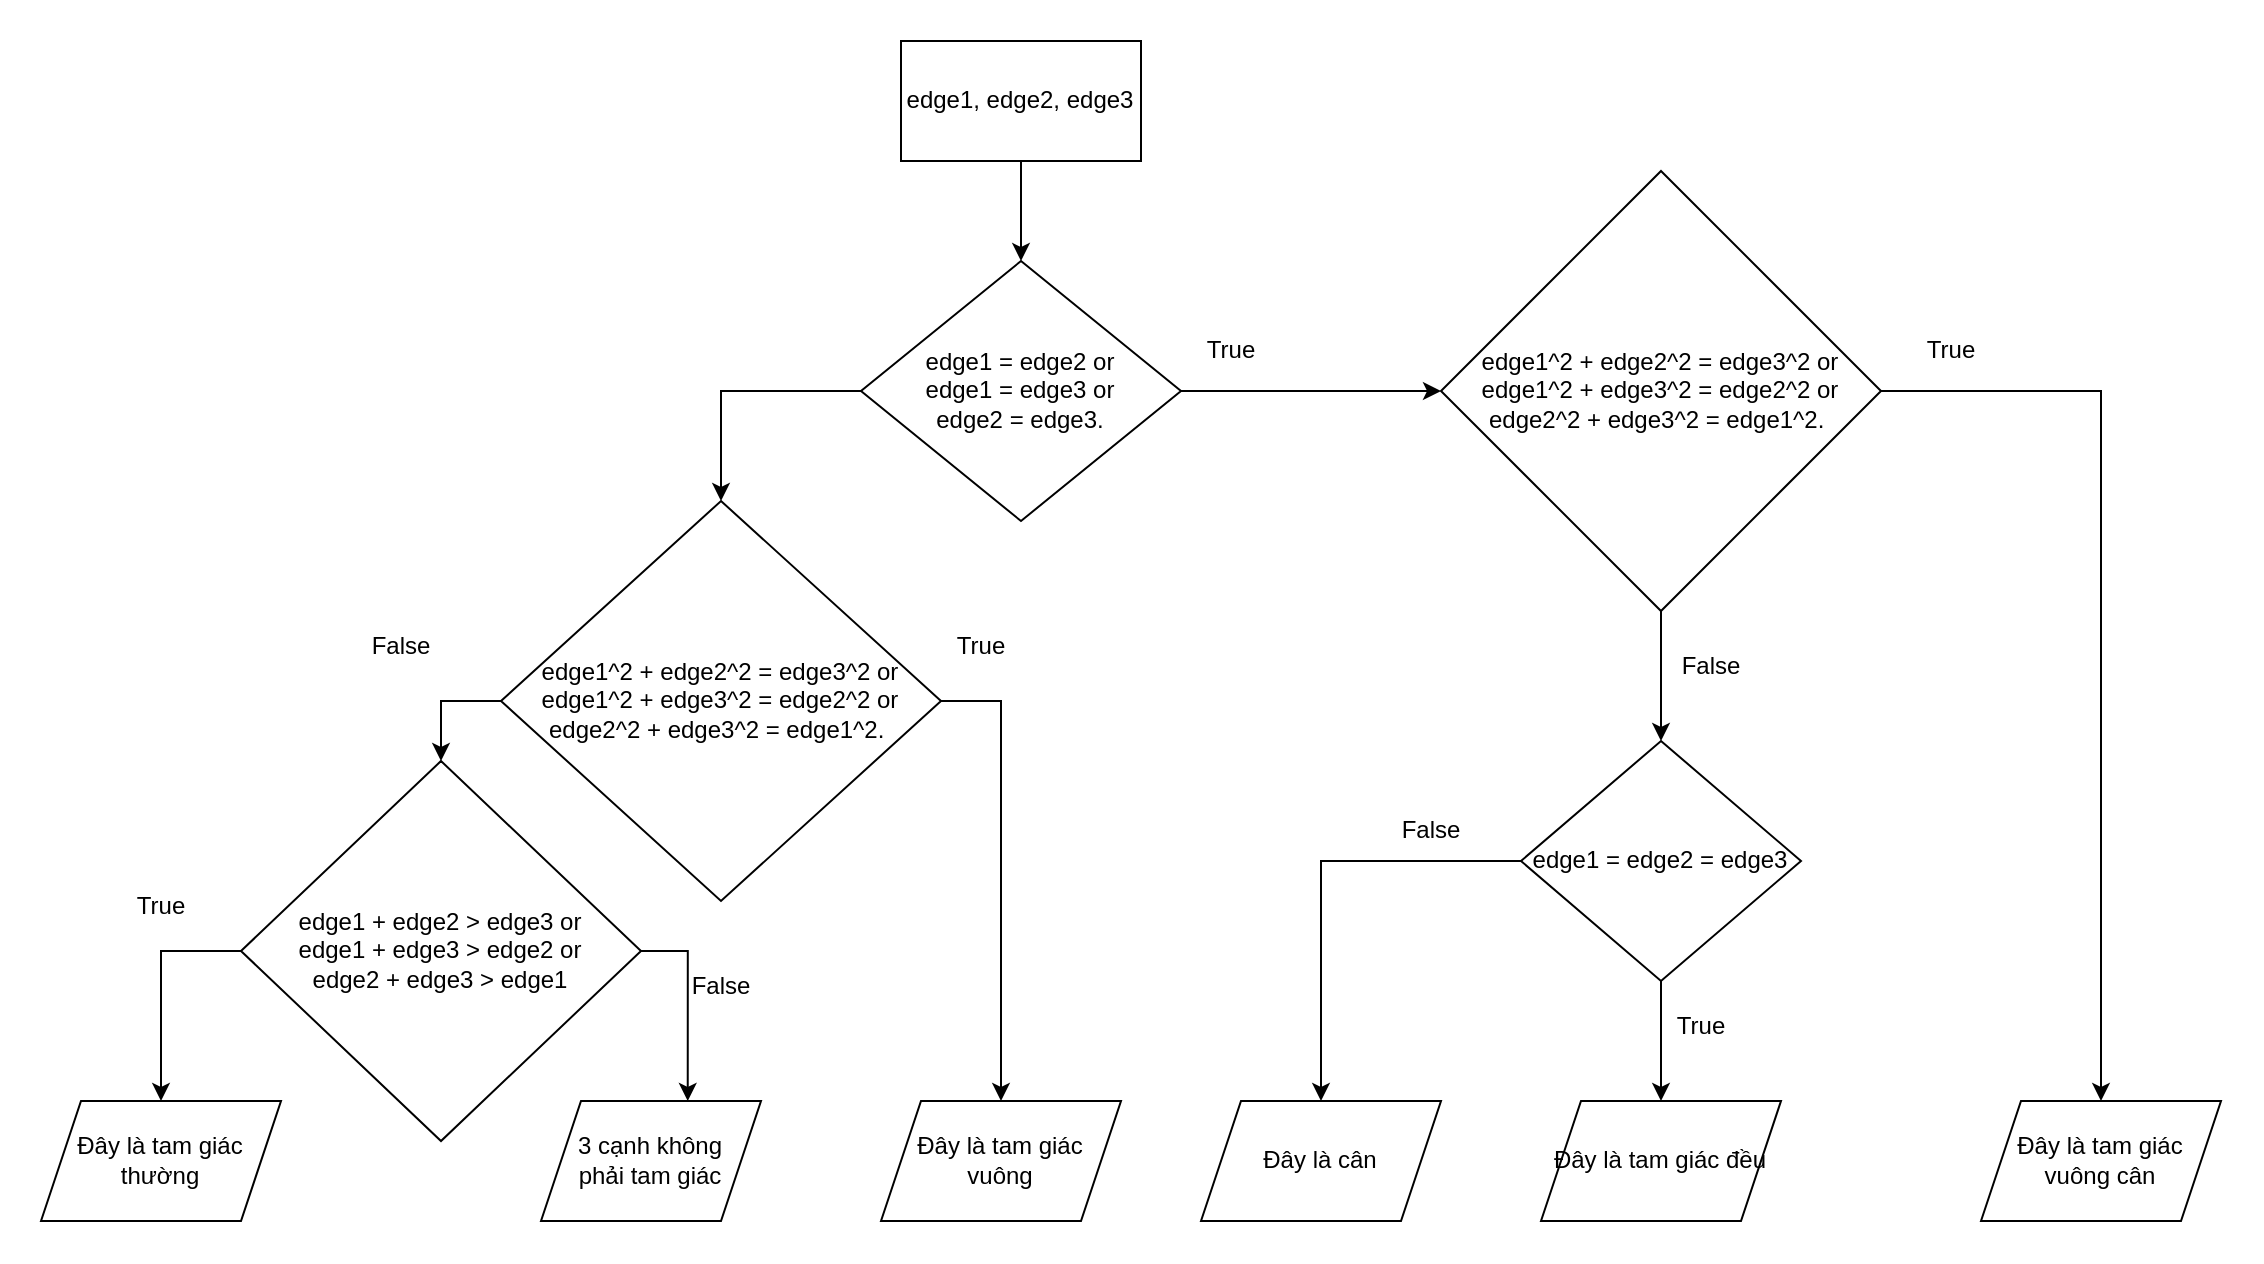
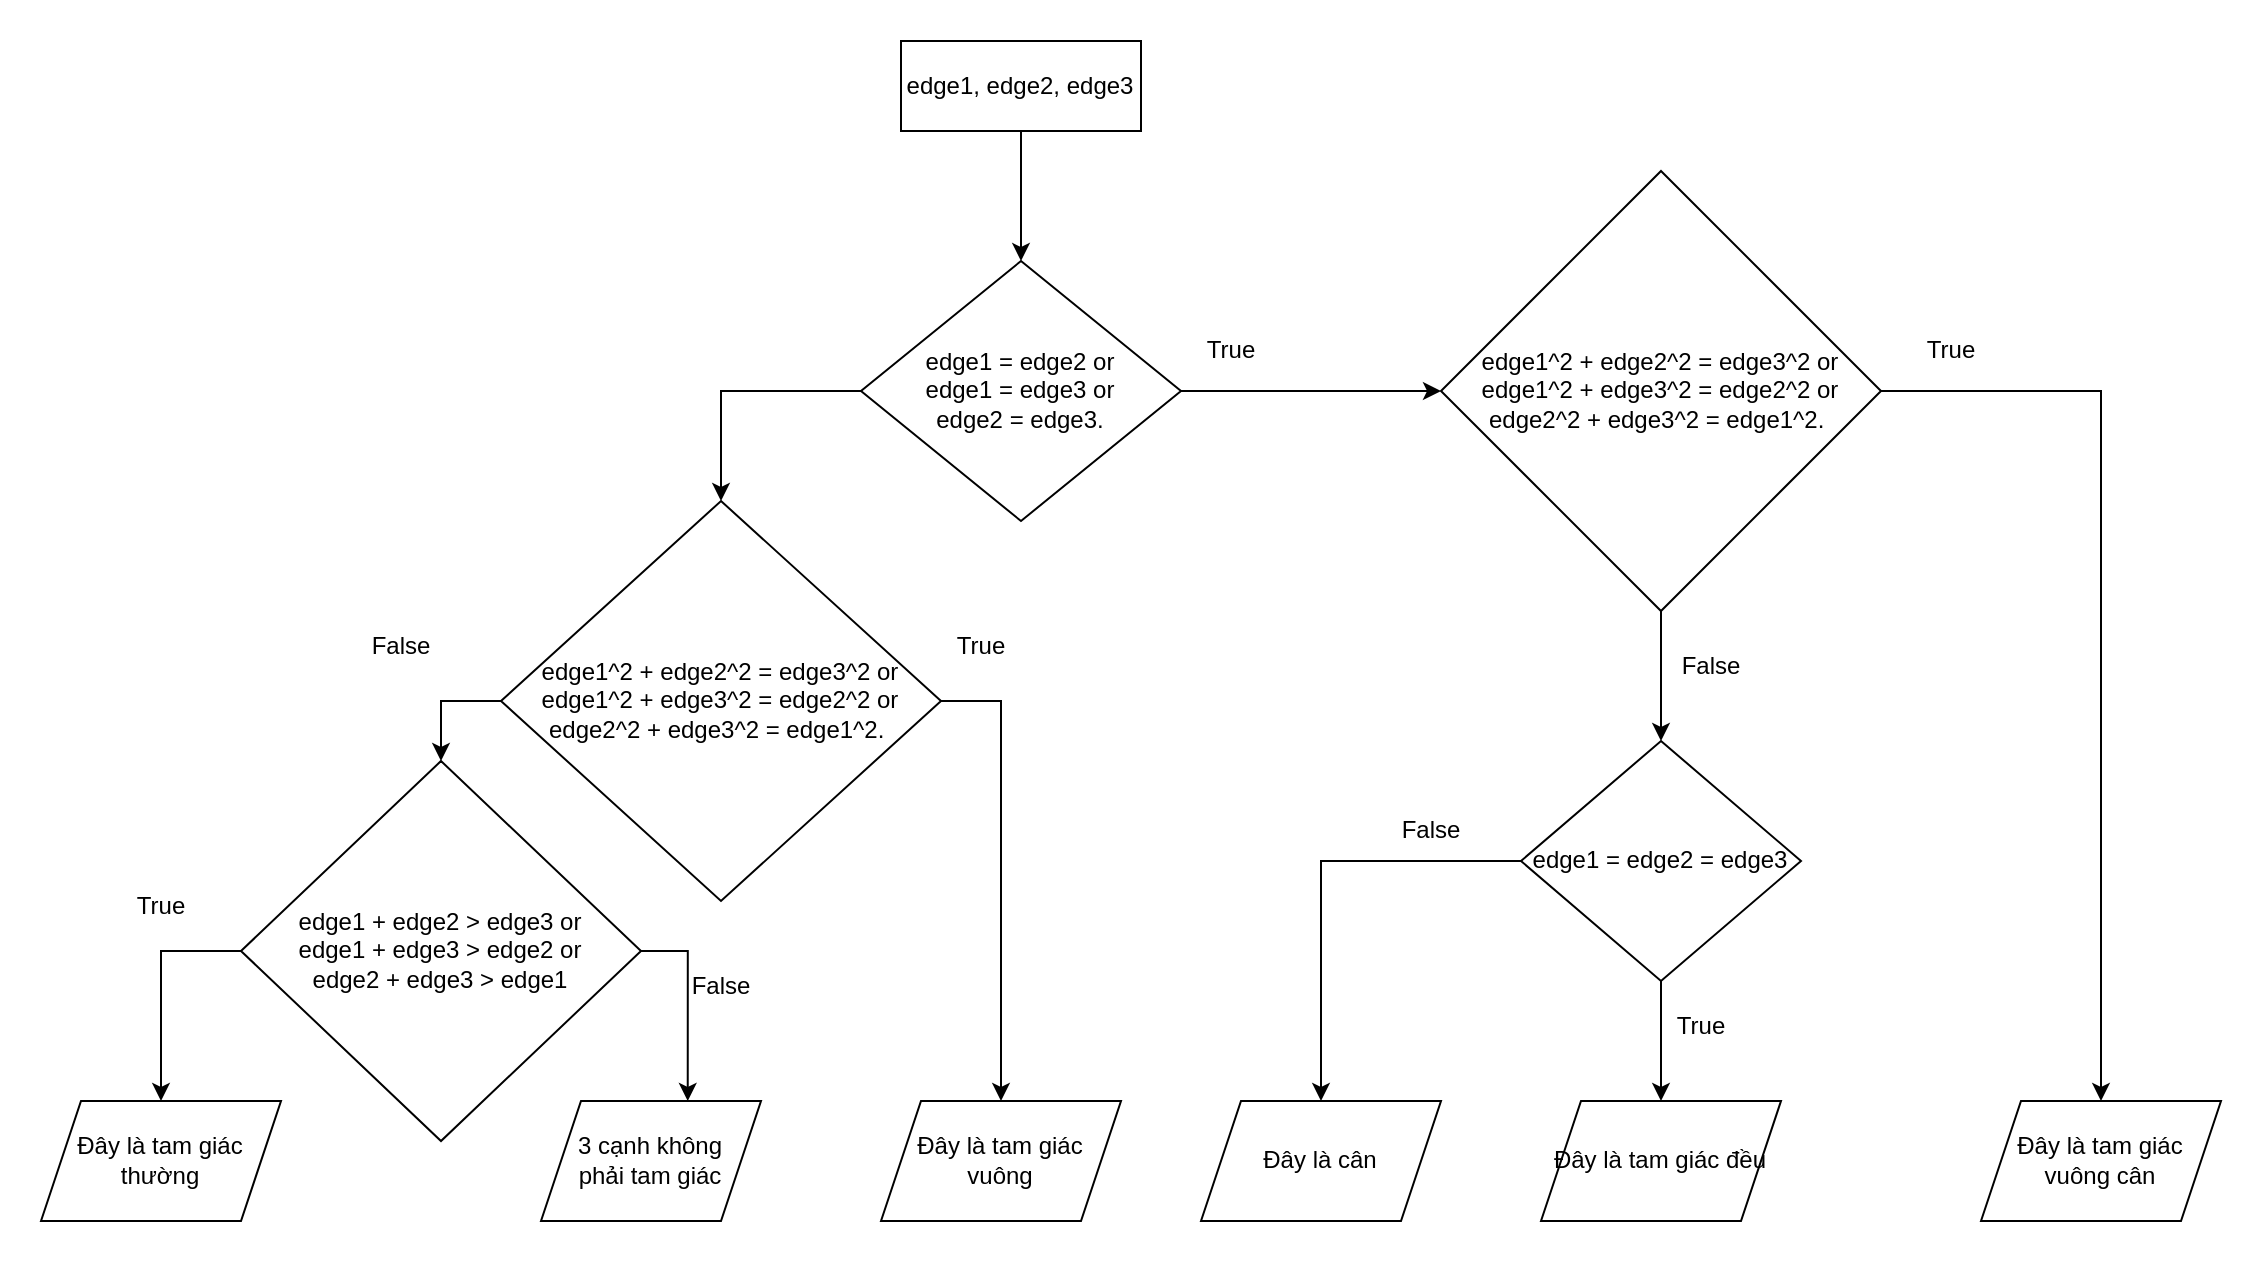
node "edge1, edge2, edge3": size 240x120 -> 240x90
